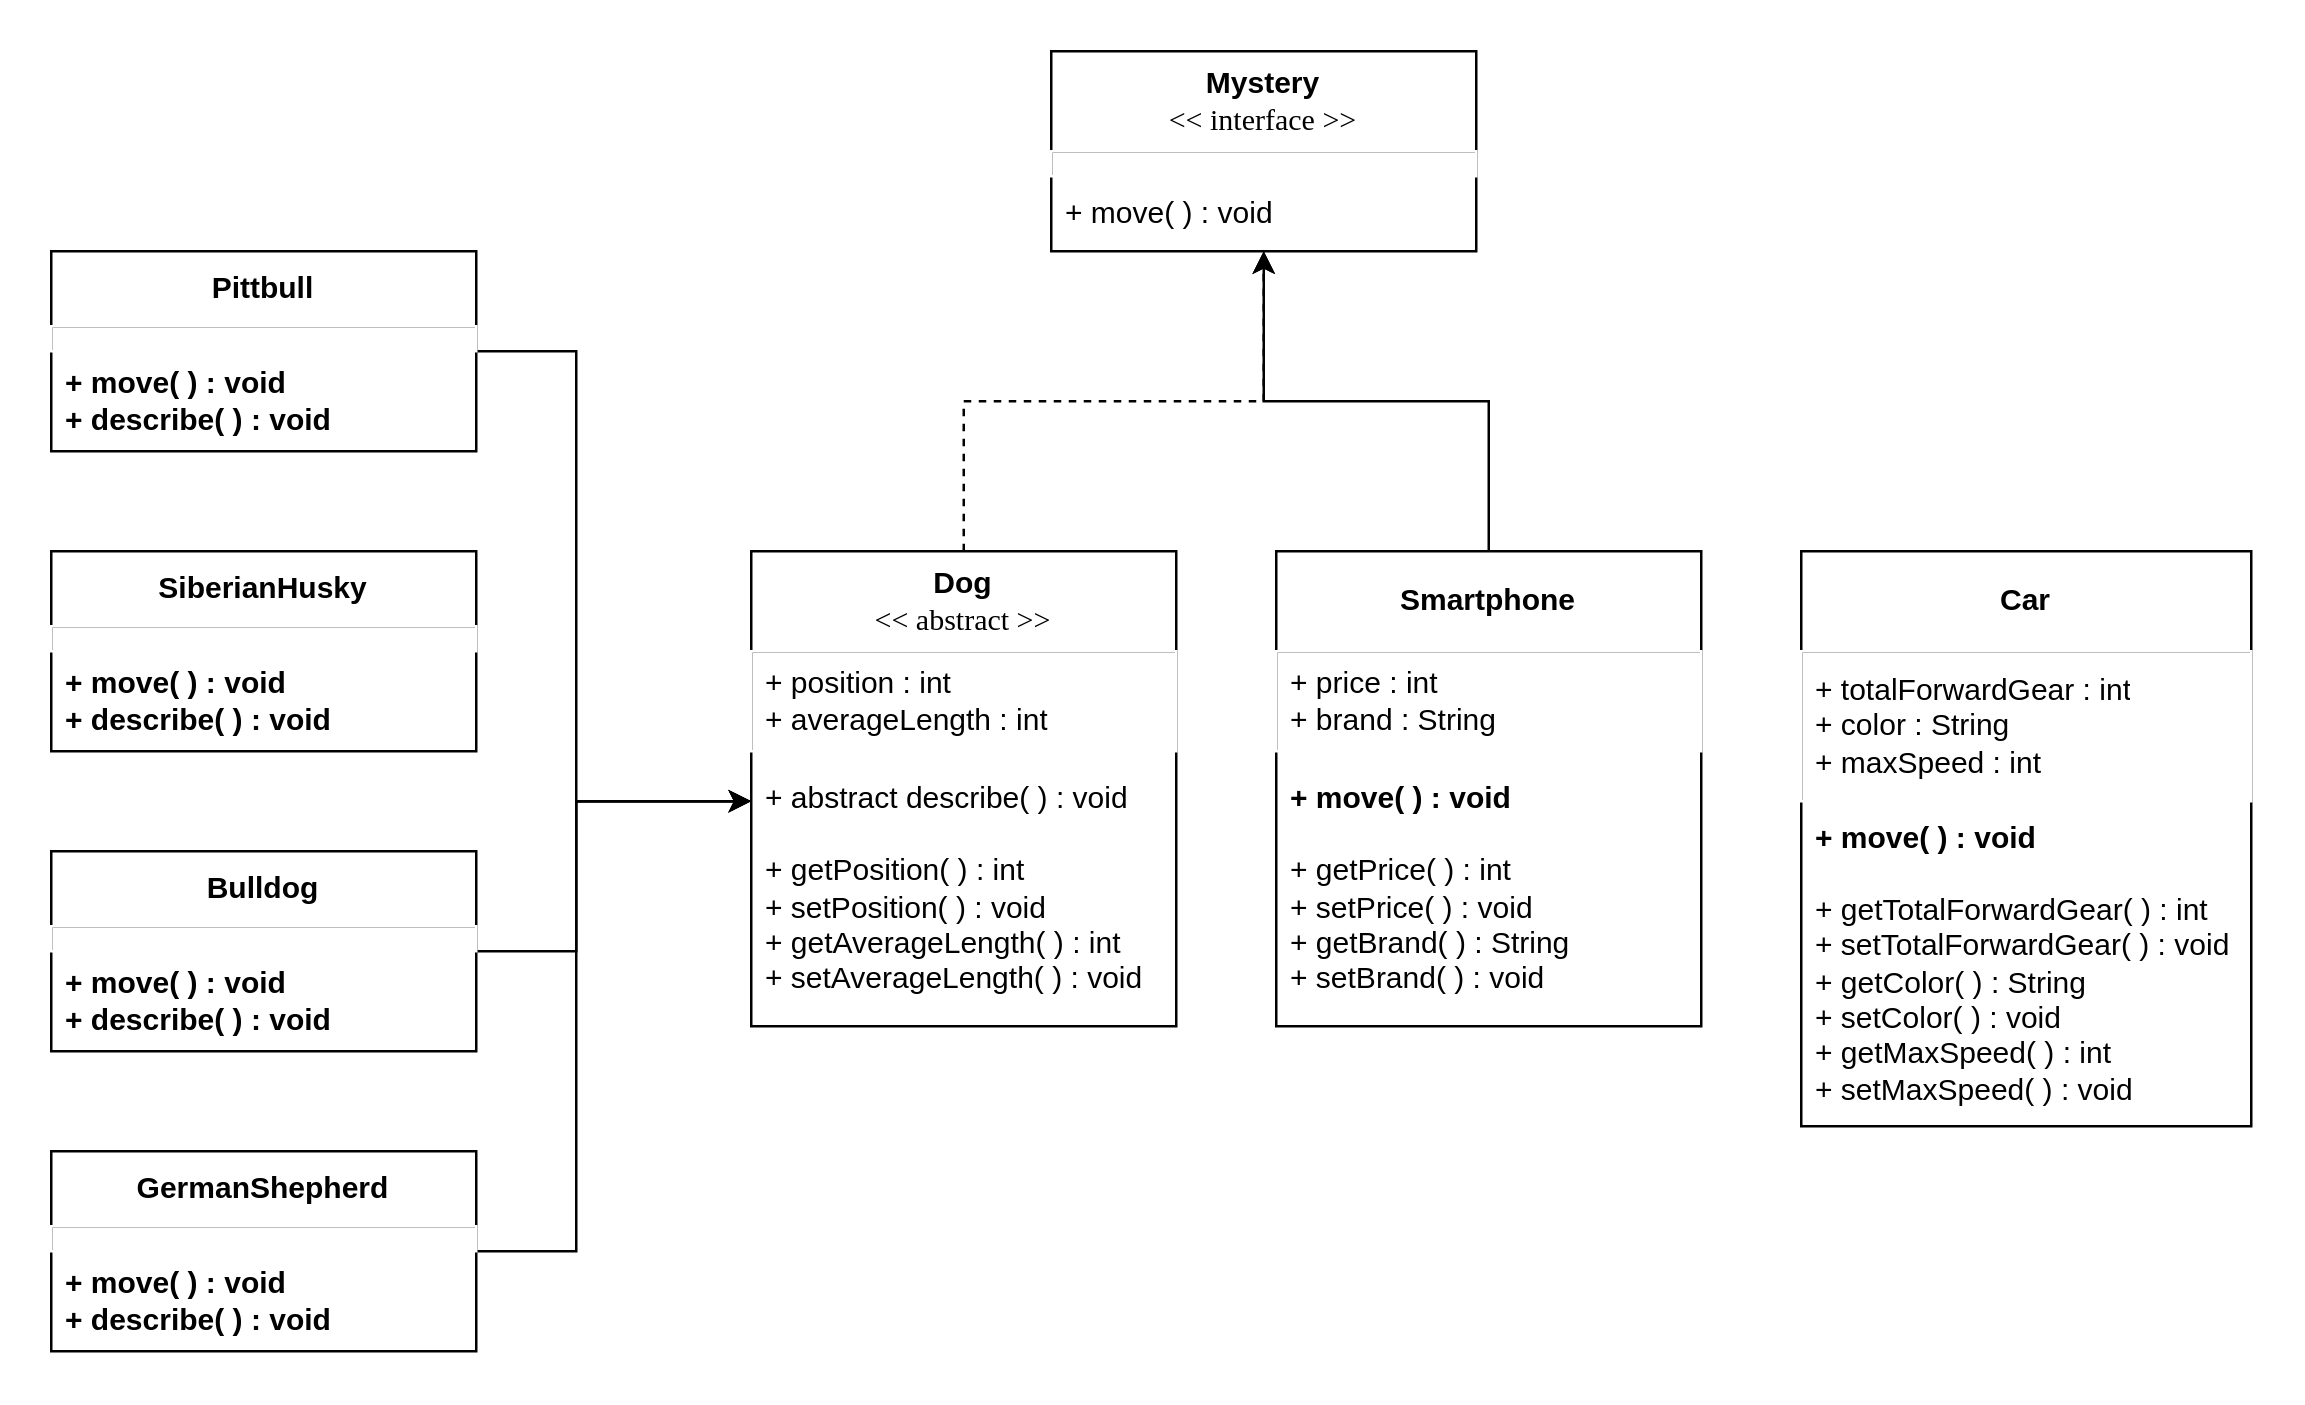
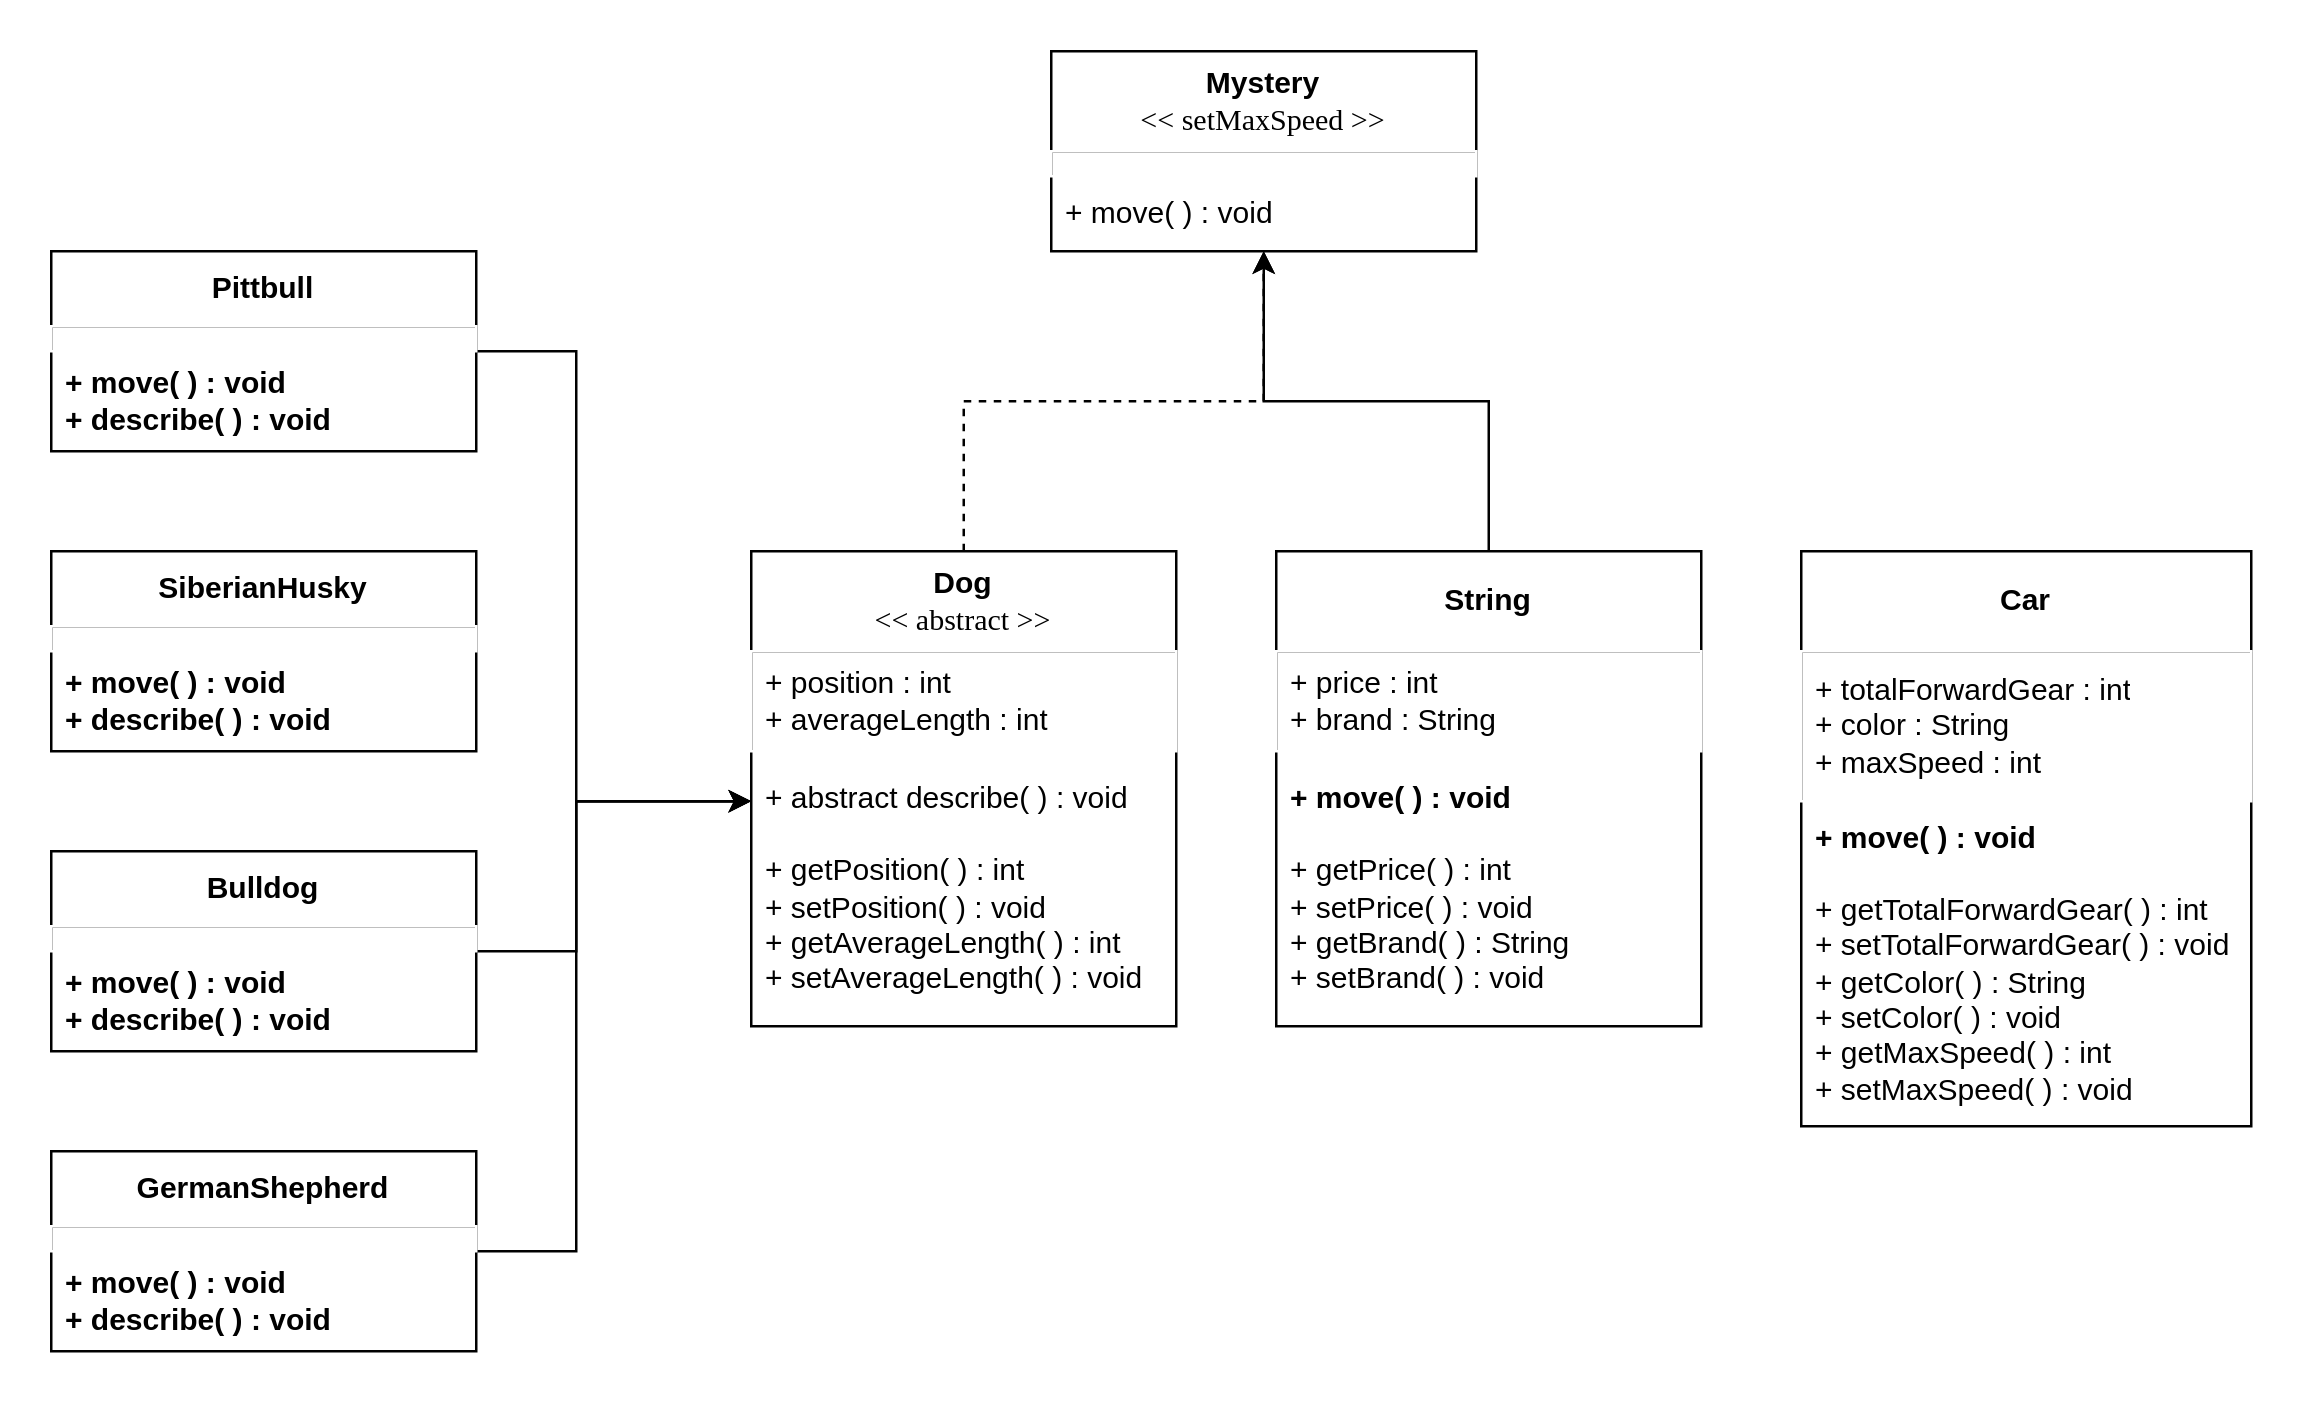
node "Mystery << interface >>": label "Mystery << interface >>" -> "Mystery << setMaxSpeed >>"
node "Smartphone": label "Smartphone" -> "String"
